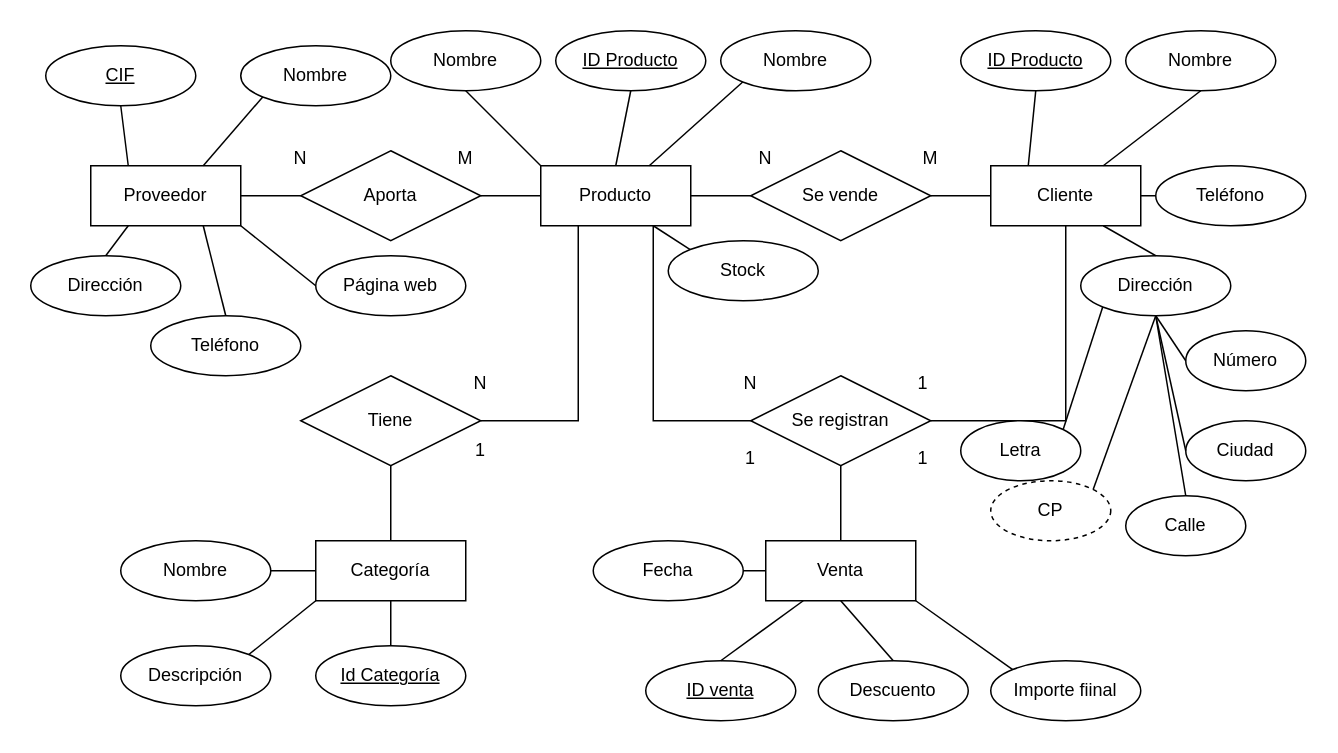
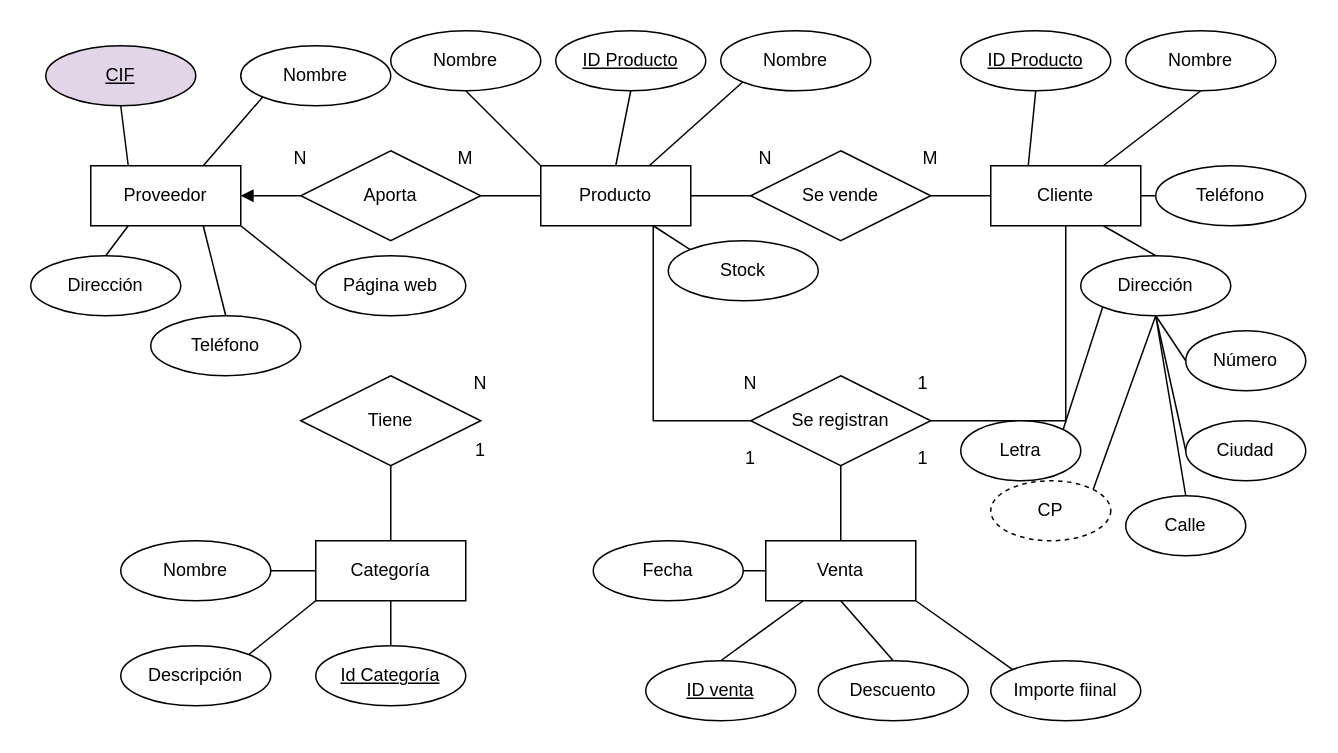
node "CIF": fillcolor #ffffff -> #e1d5e7
edge "Proveedor" -- "Aporta": arrowhead none -> block
edge "Producto" -- "Tiene": removed
